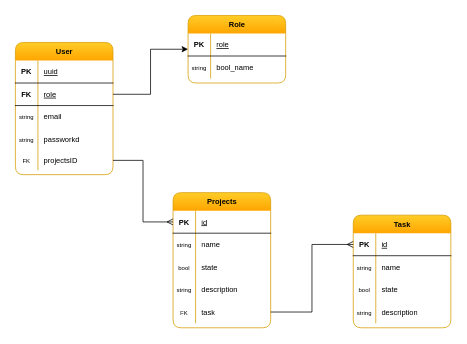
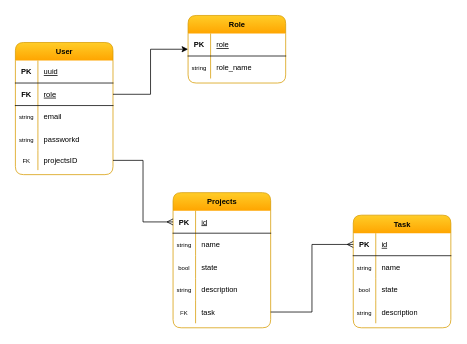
node "bool_name": label "bool_name" -> "role_name"
